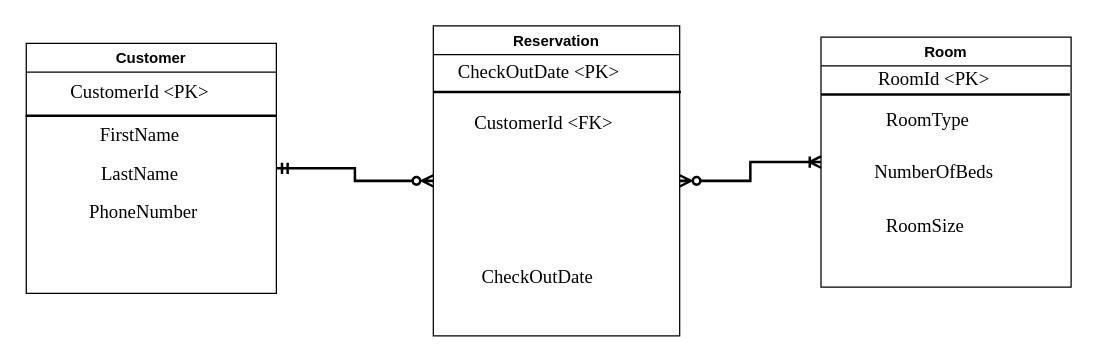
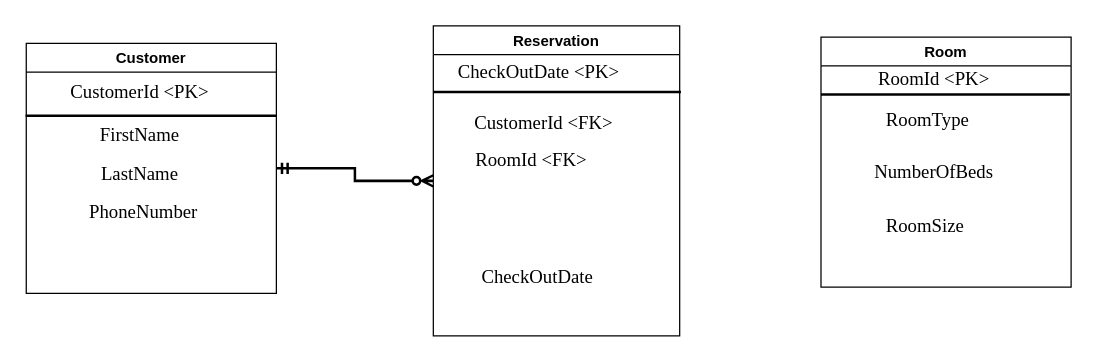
node "RoomId <FK>": added
edge "Room" -- "Reservation": removed
